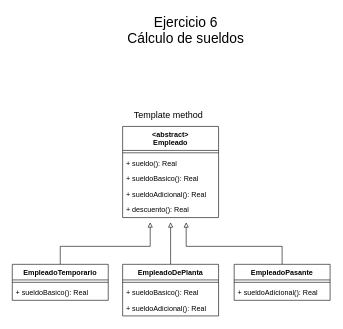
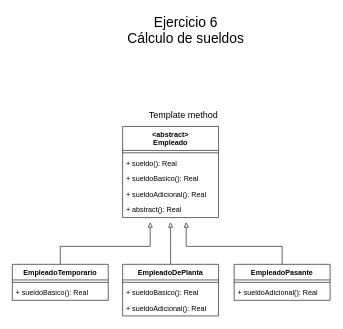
node "Template method": moved (168, 114) -> (183, 114)
node "+ descuento(): Real": label "+ descuento(): Real" -> "+ abstract(): Real"
